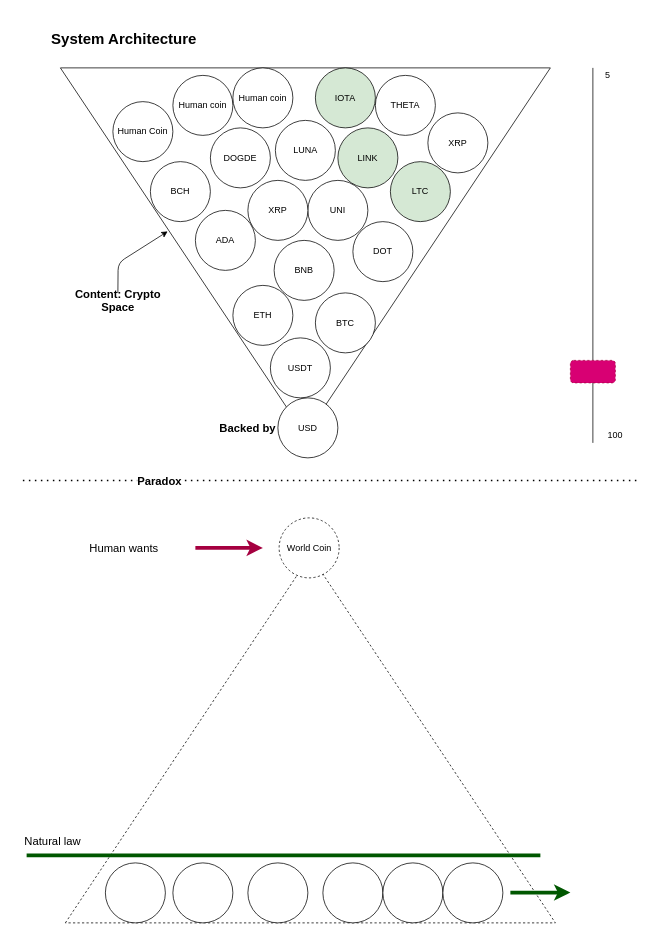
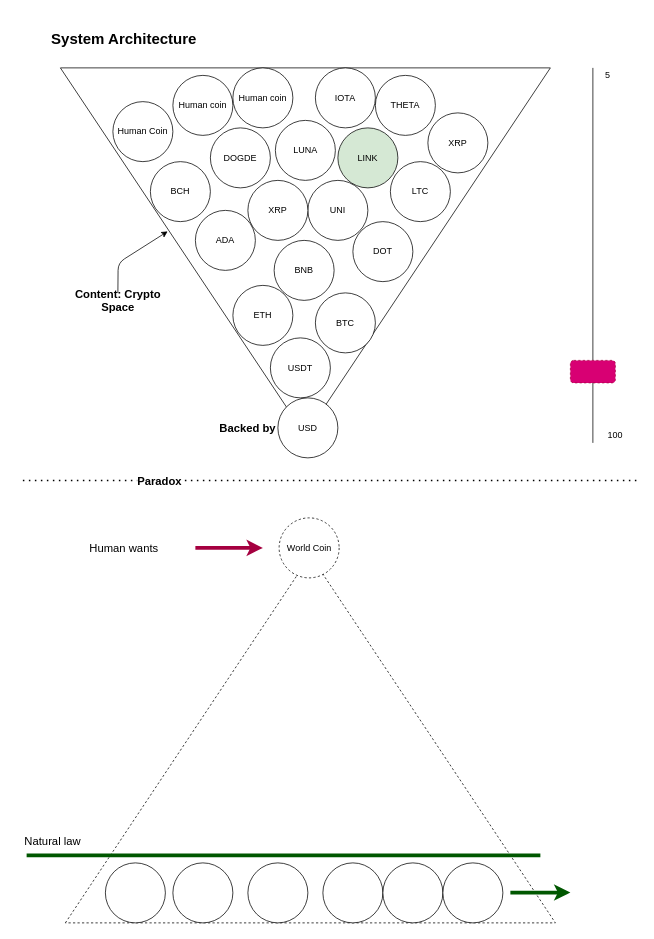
node "IOTA": fillcolor #d5e8d4 -> #ffffff
node "LTC": fillcolor #d5e8d4 -> #ffffff
